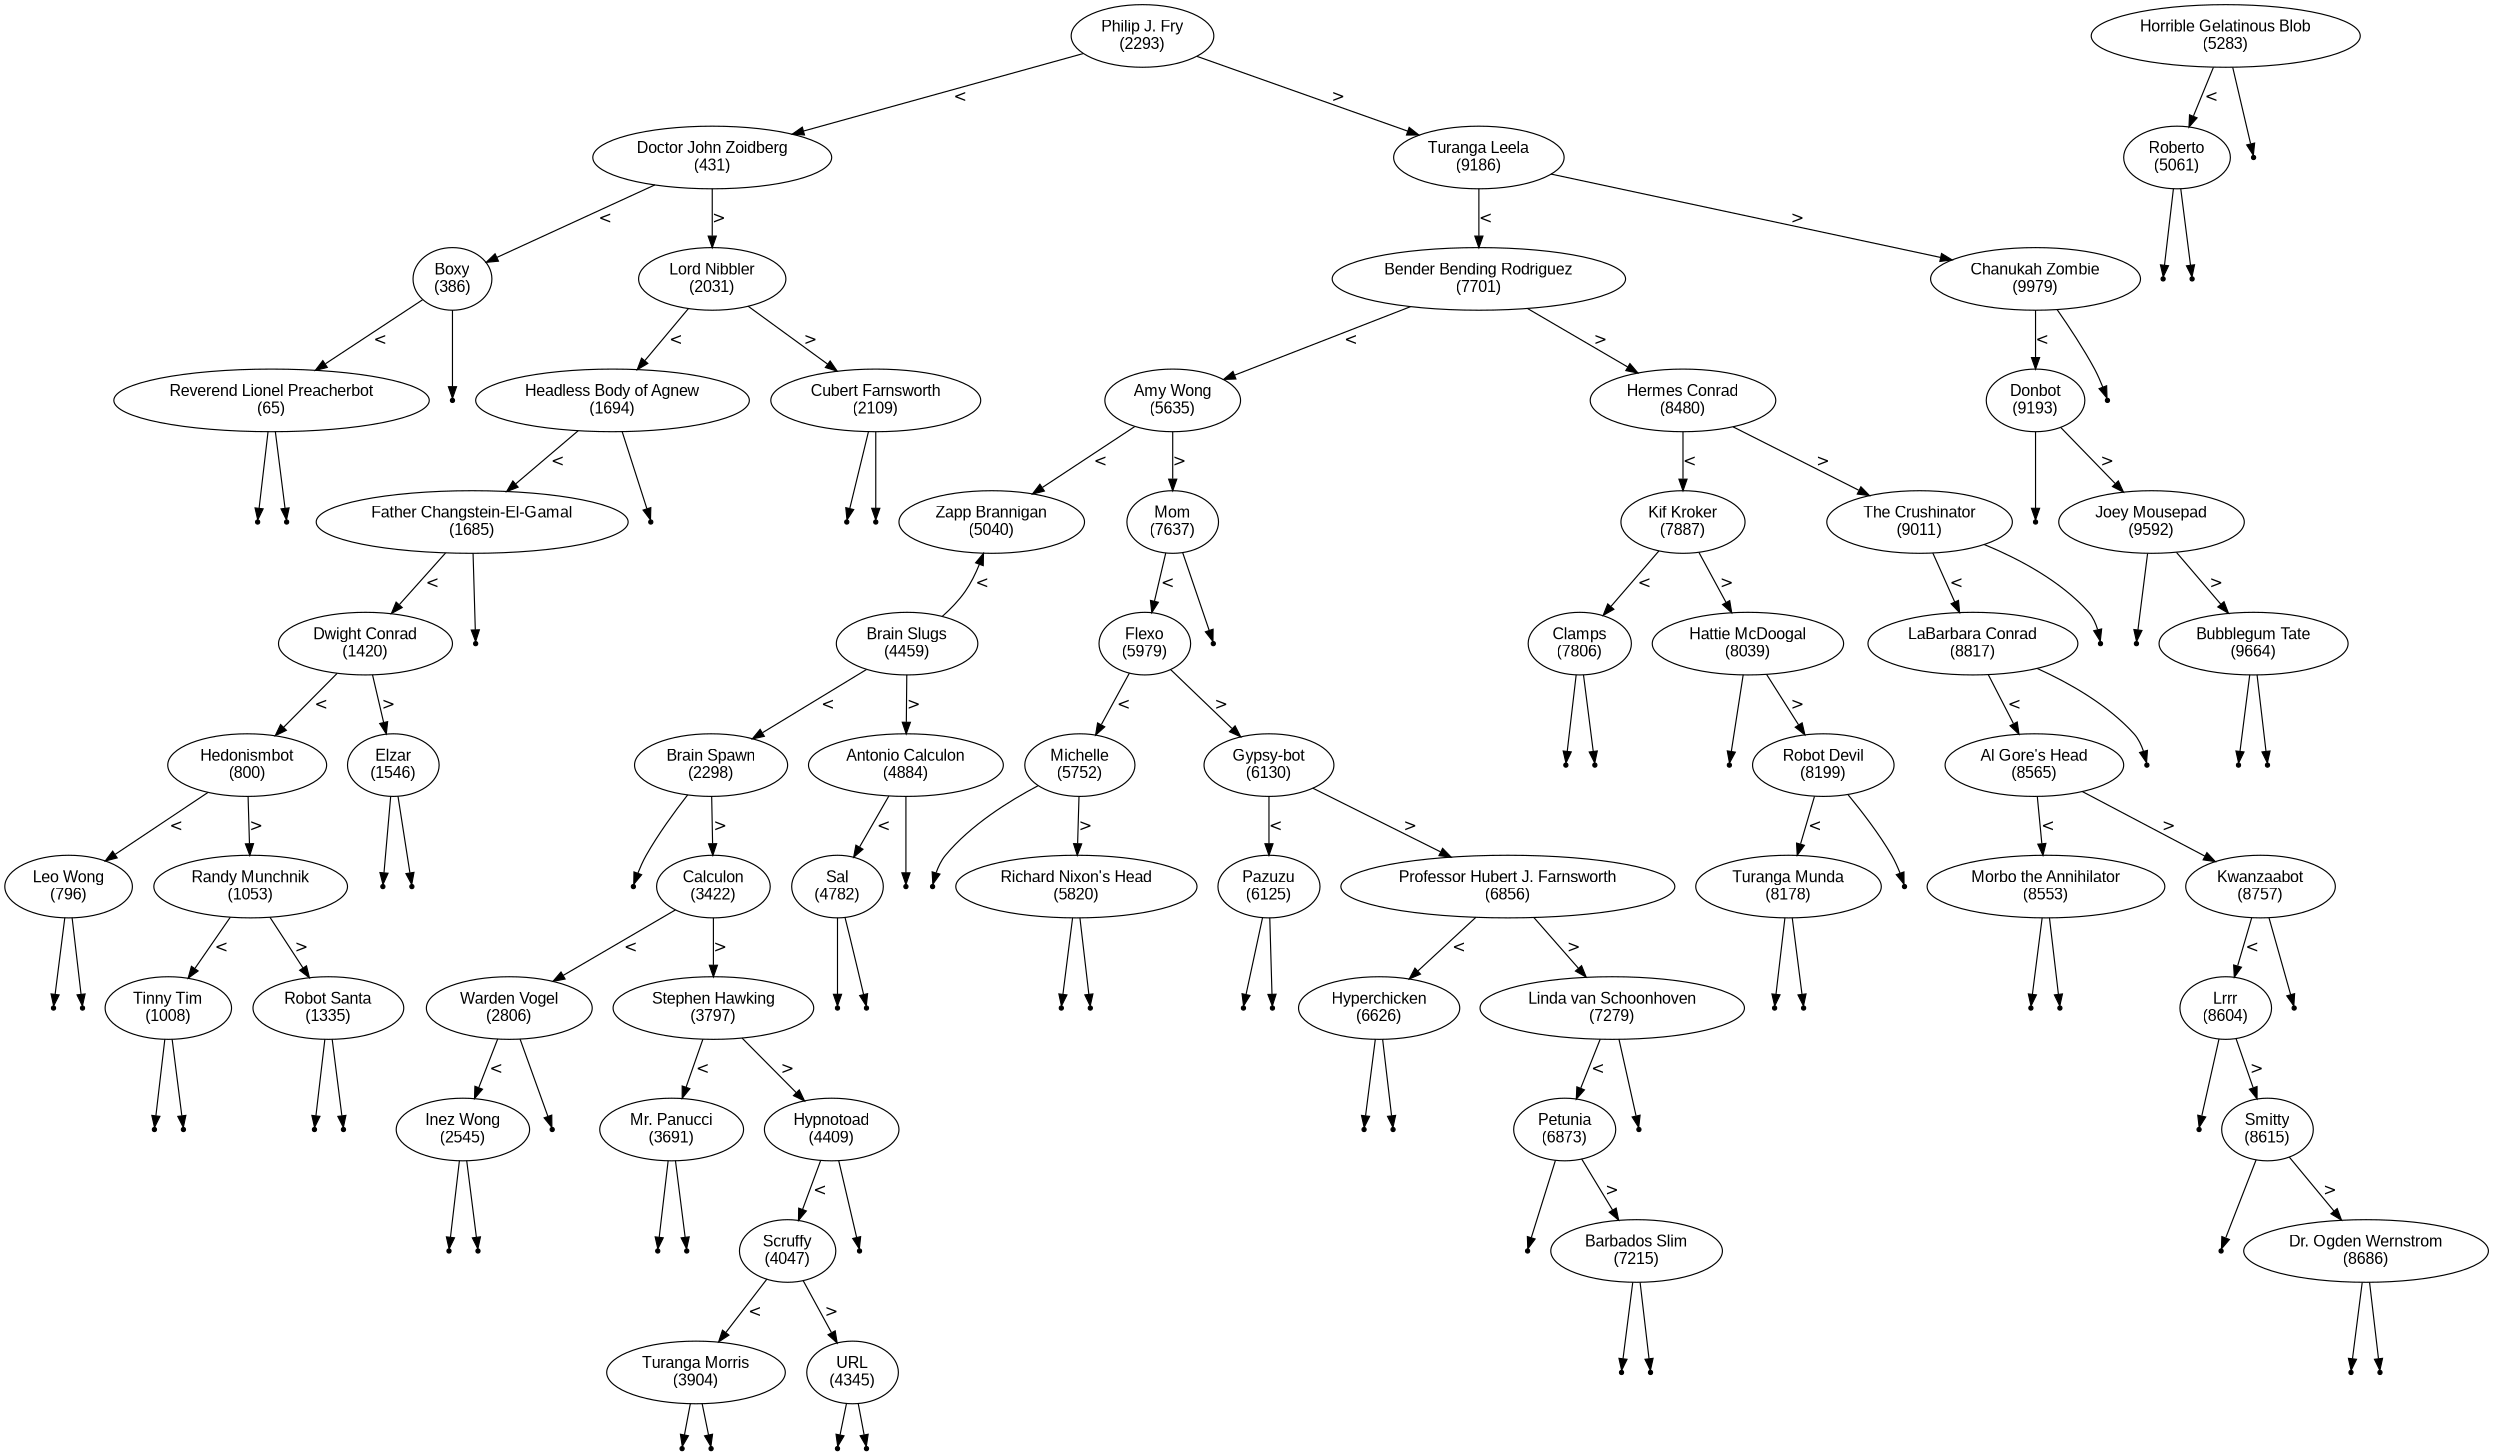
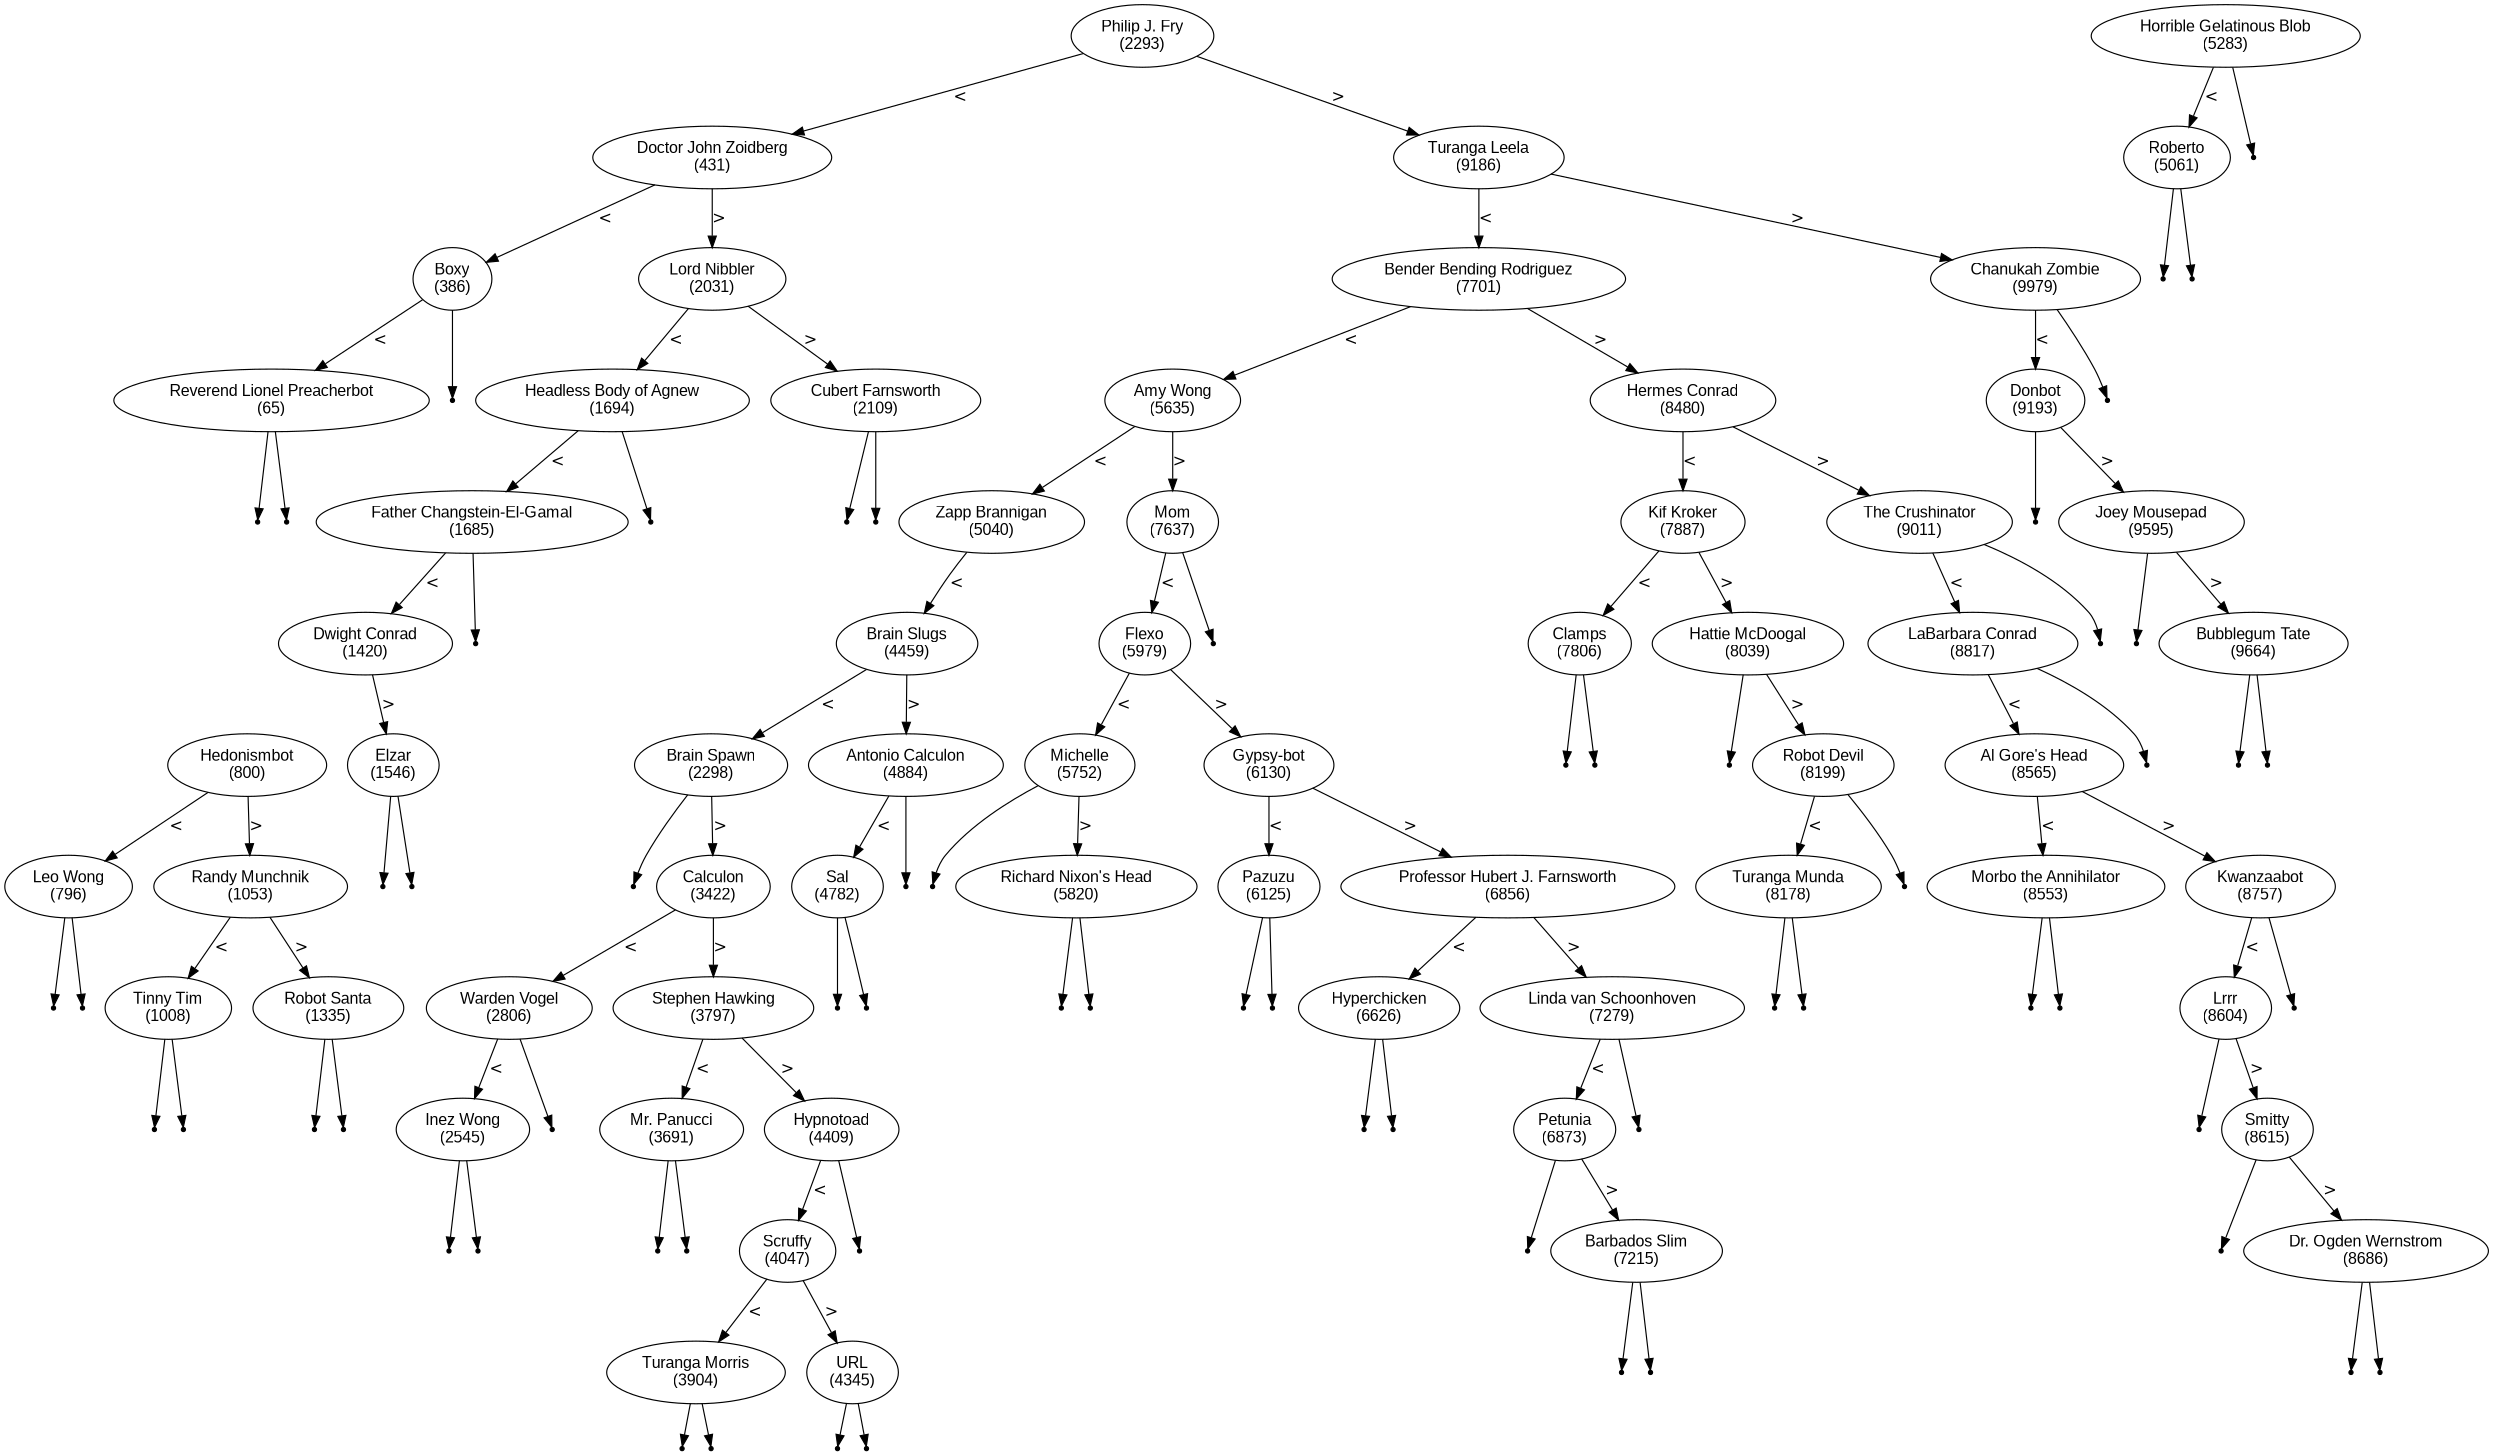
node "Joey Mousepad (9592)": label "Joey Mousepad (9592)" -> "Joey Mousepad (9595)"
edge "Brain Slugs (4459)" -> "Zapp Brannigan (5040)": reversed
edge "Dwight Conrad (1420)" -> "Hedonismbot (800)": removed, label "<"
